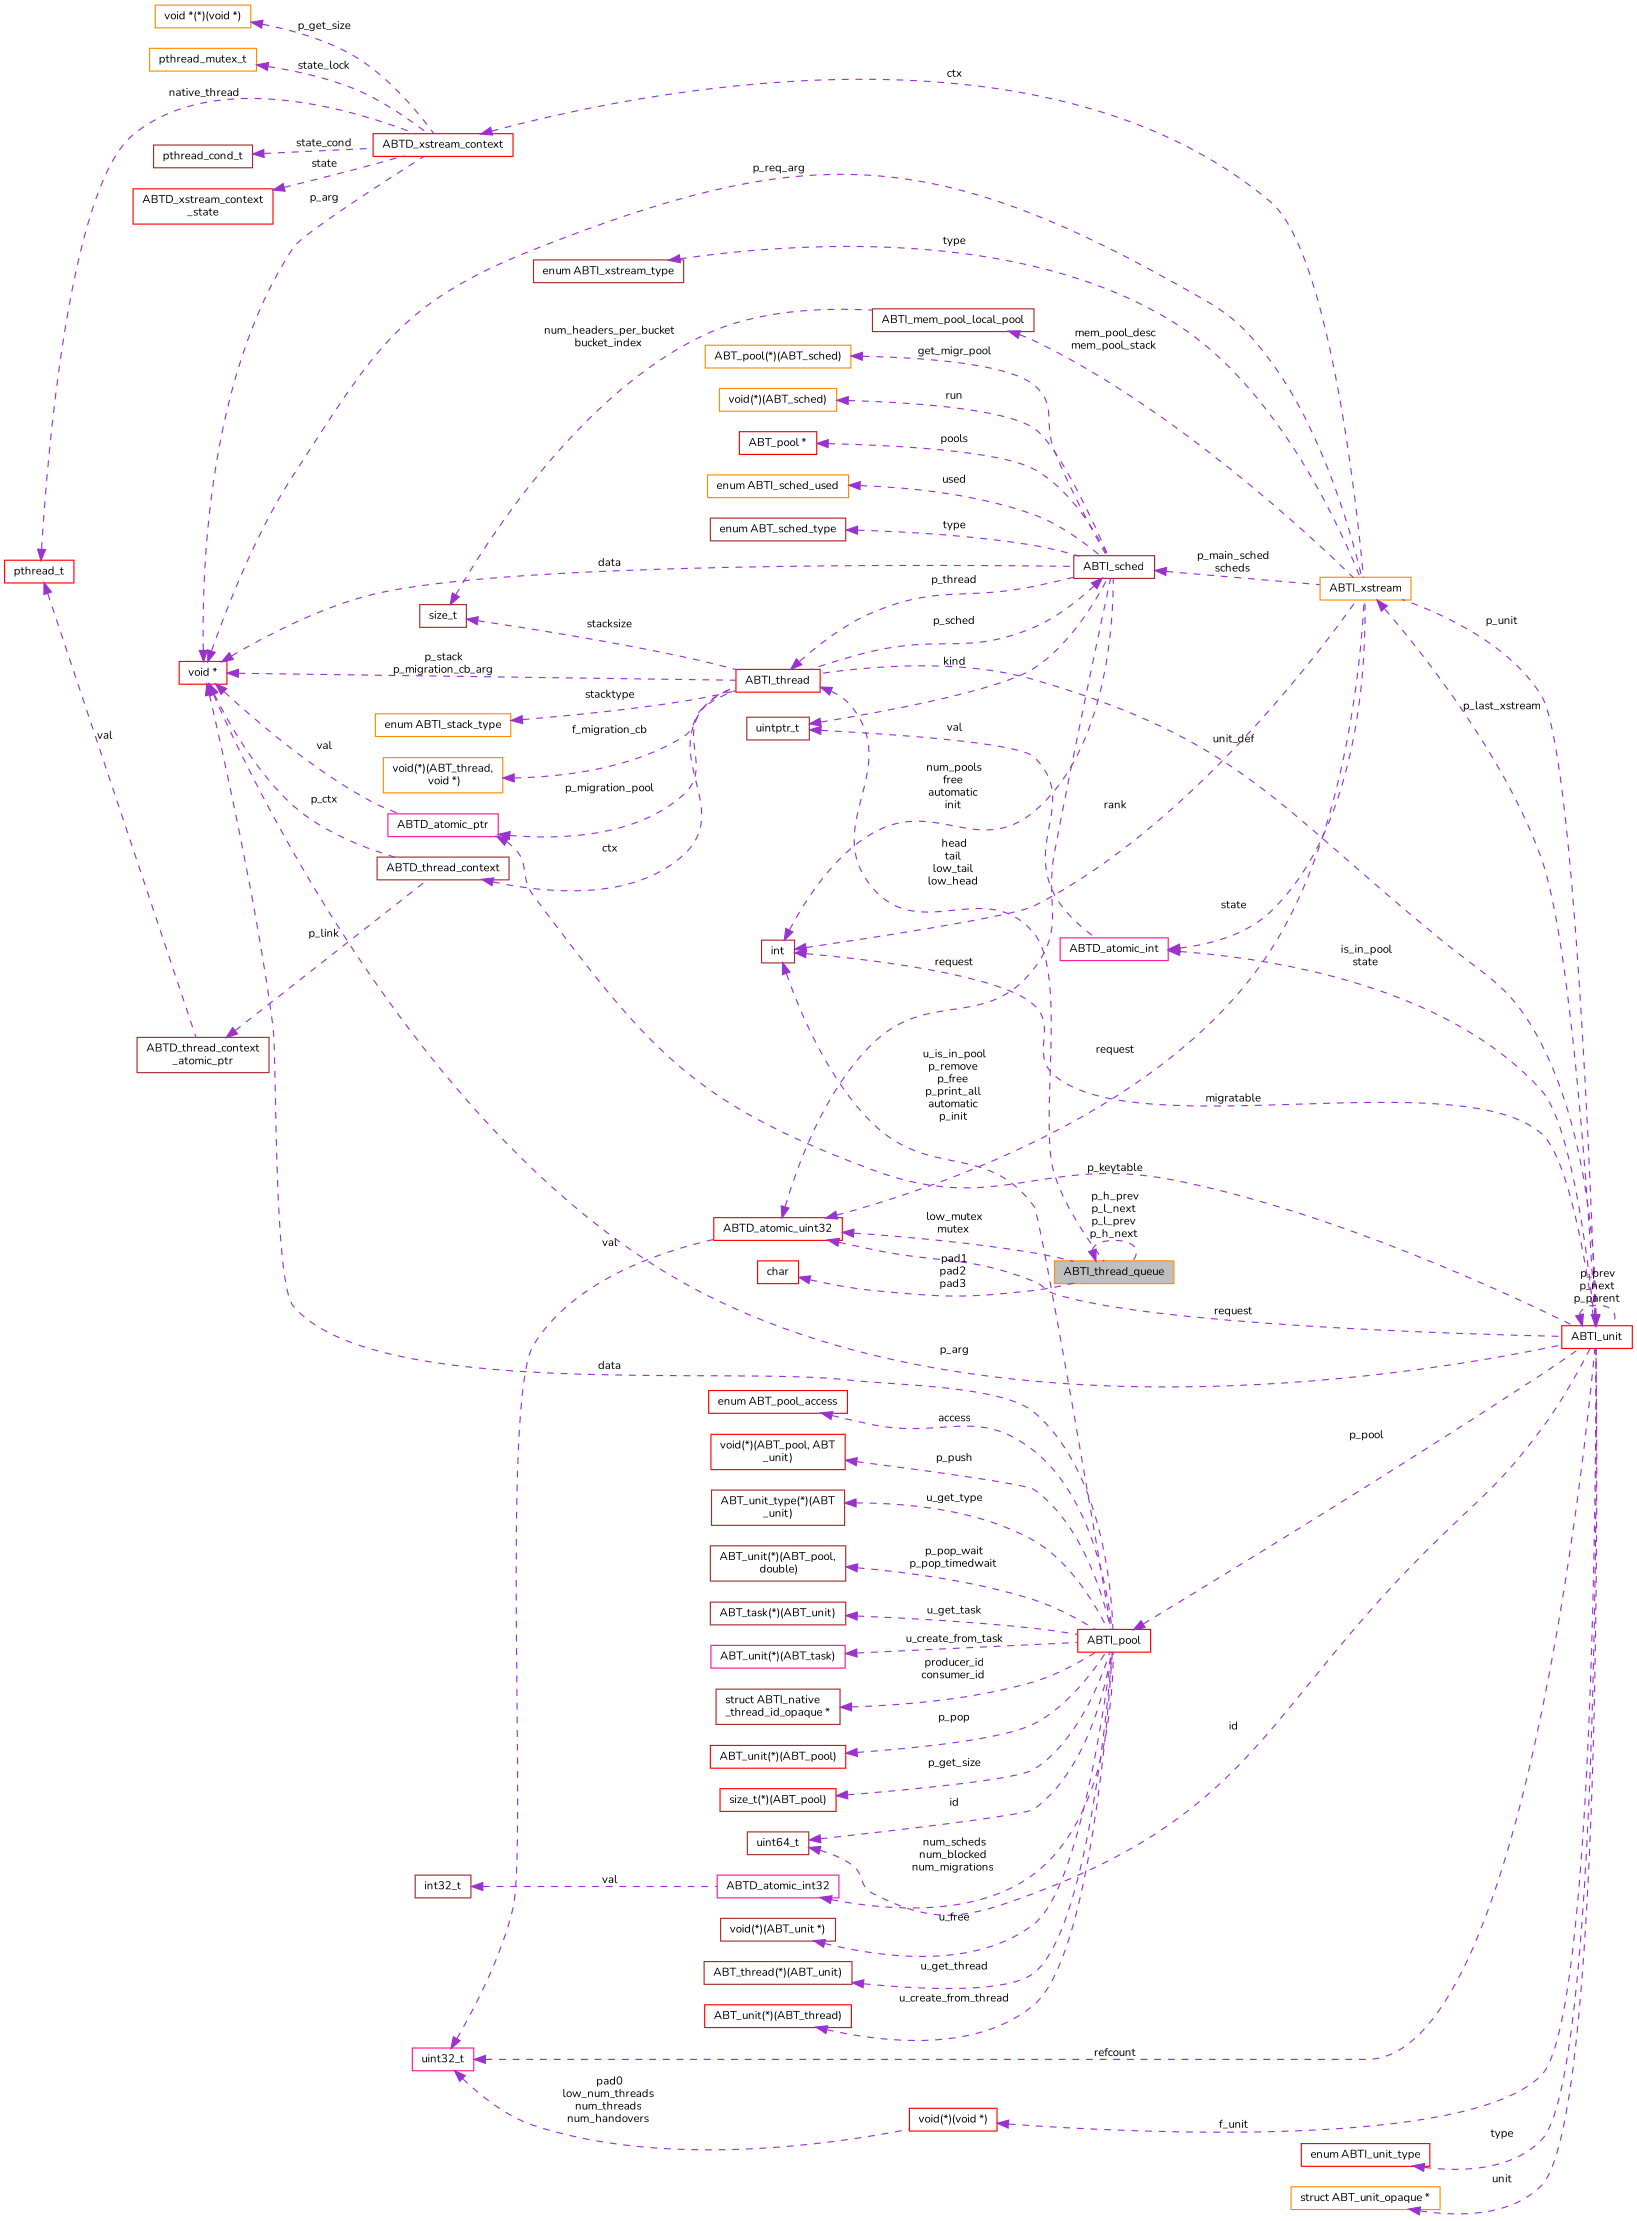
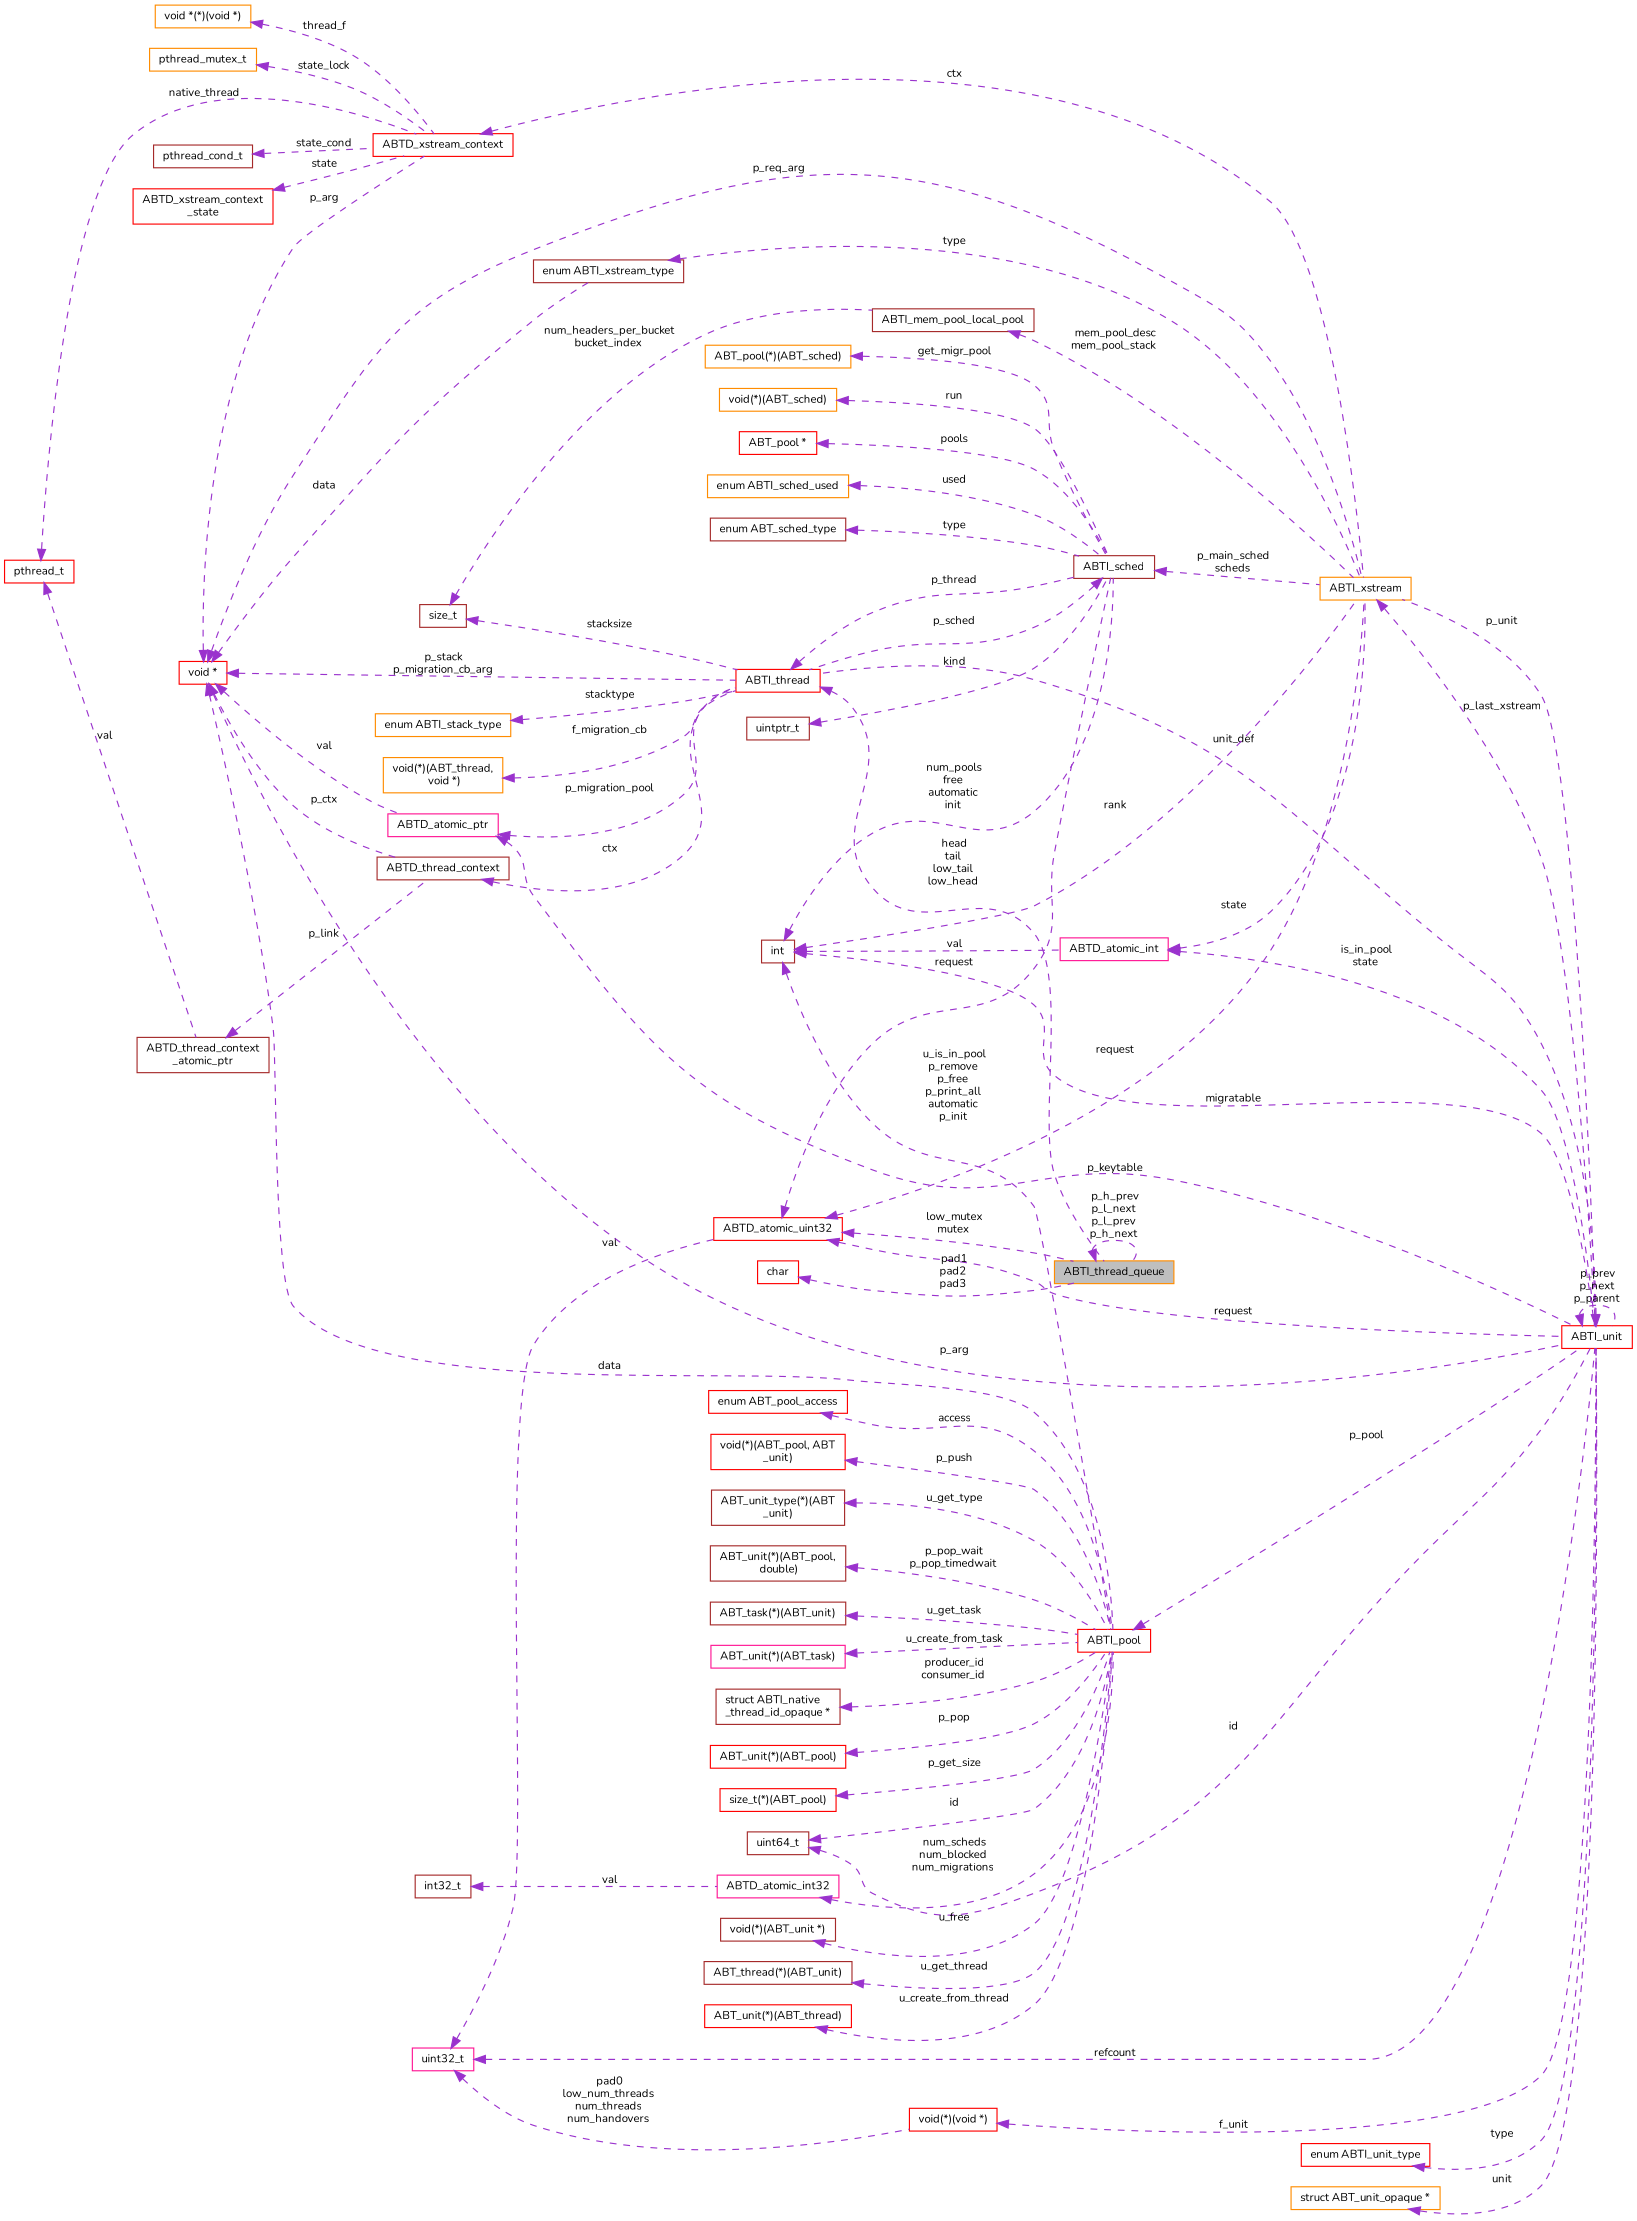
edge "ABTD_xstream_context" -> "void *(*)(void *)": label " p_get_size" -> " thread_f"
edge "ABTI_sched" -> "void *": now "enum ABTI_xstream_type" -> "void *"
edge "ABTD_atomic_int" -> "uintptr_t": now "ABTD_atomic_int" -> "int"
